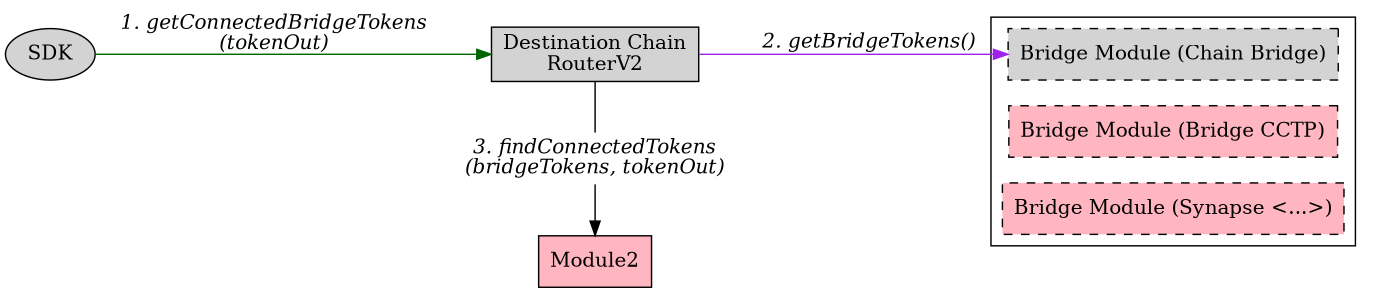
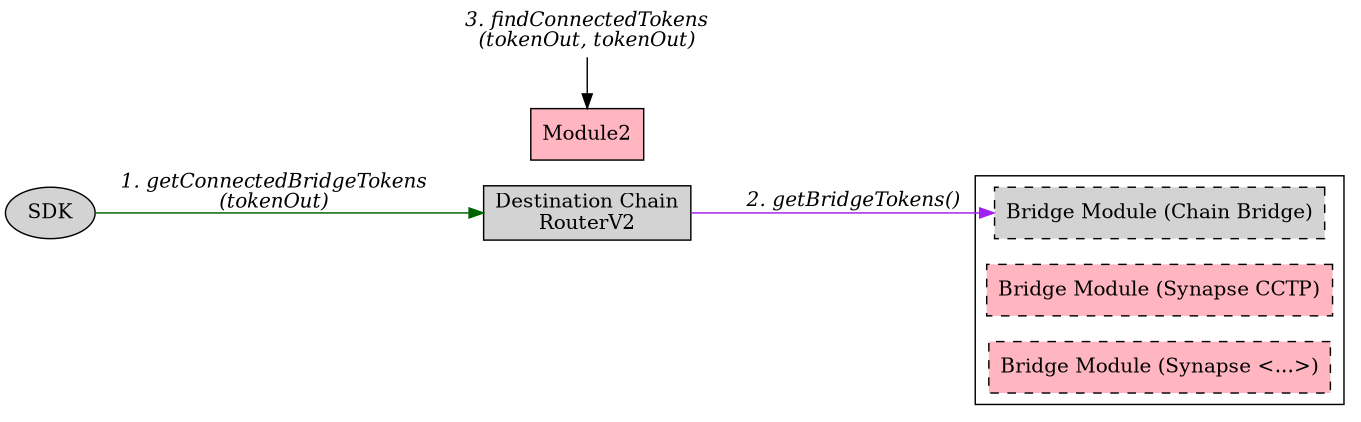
edge "Destination Chain RouterV2" -- "3. findConnectedTokens": removed
node "Bridge Module (Bridge CCTP)": label "Bridge Module (Bridge CCTP)" -> "Bridge Module (Synapse CCTP)"
node "3. findConnectedTokens": text "(bridgeTokens, tokenOut)" -> "(tokenOut, tokenOut)"
